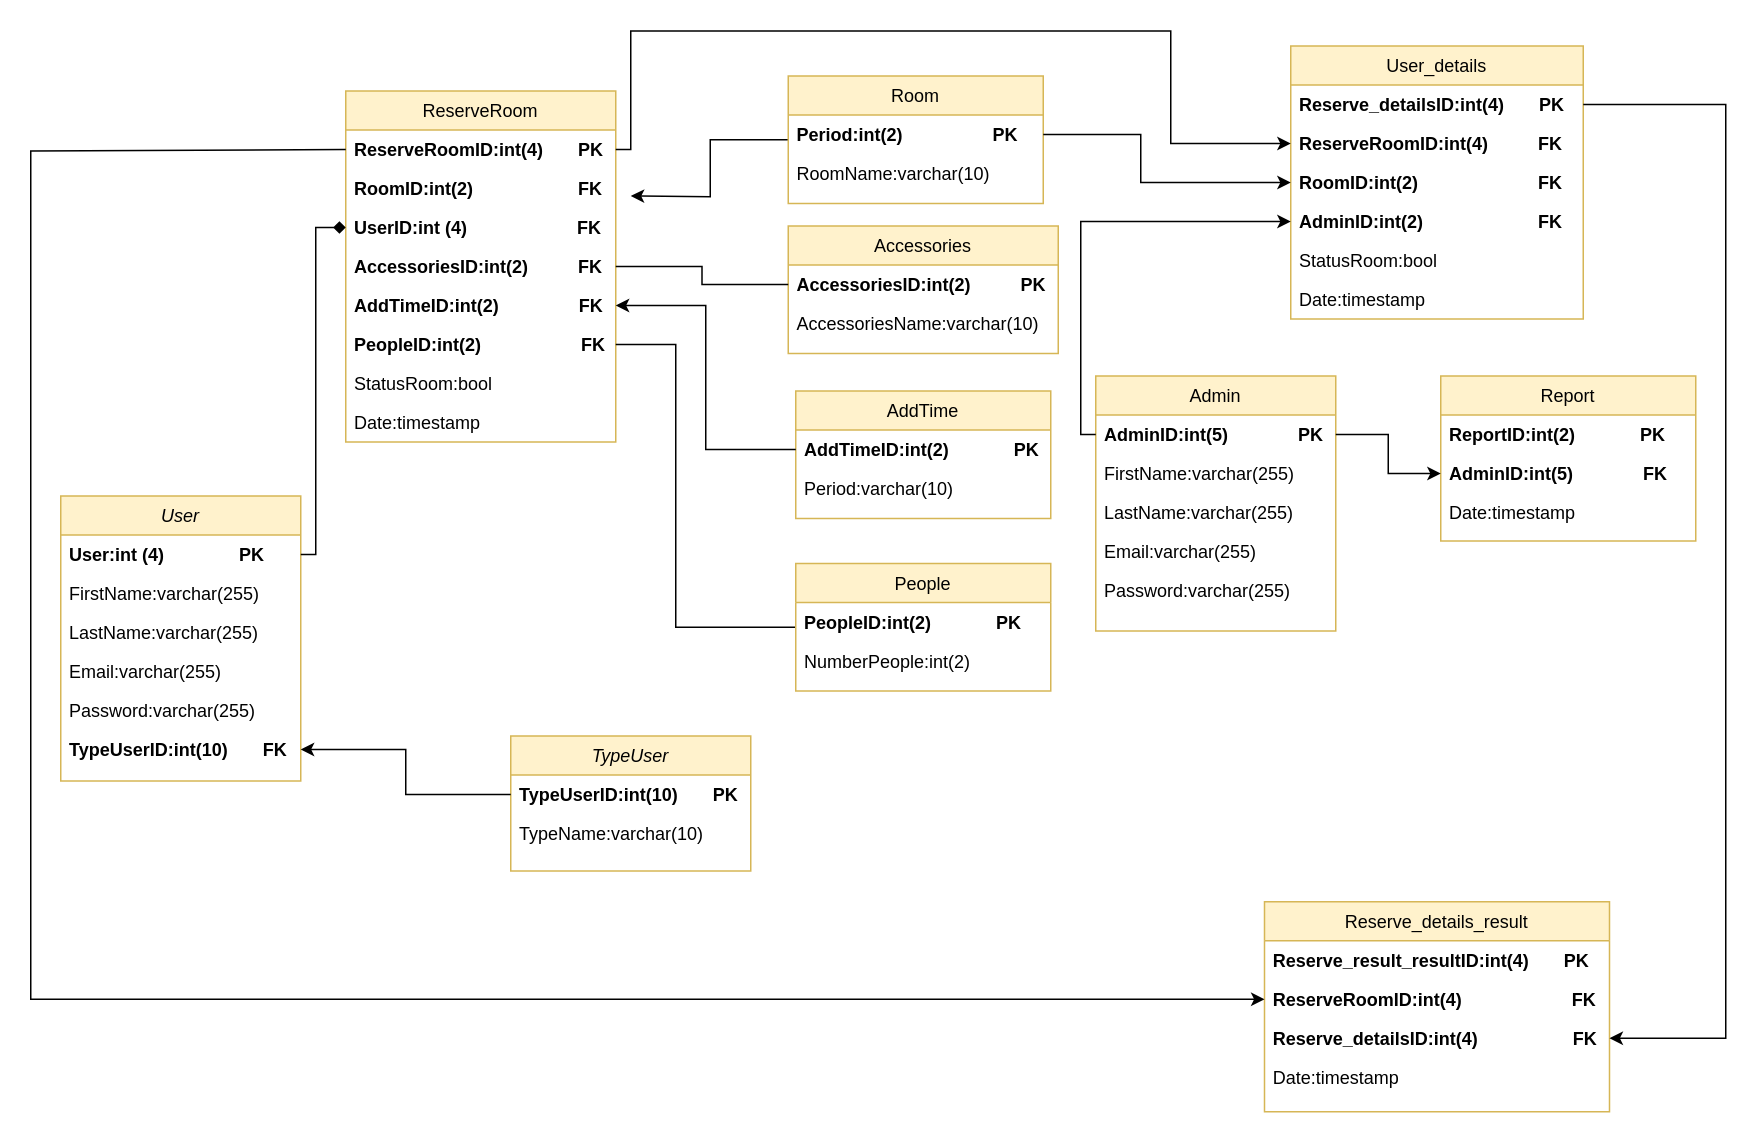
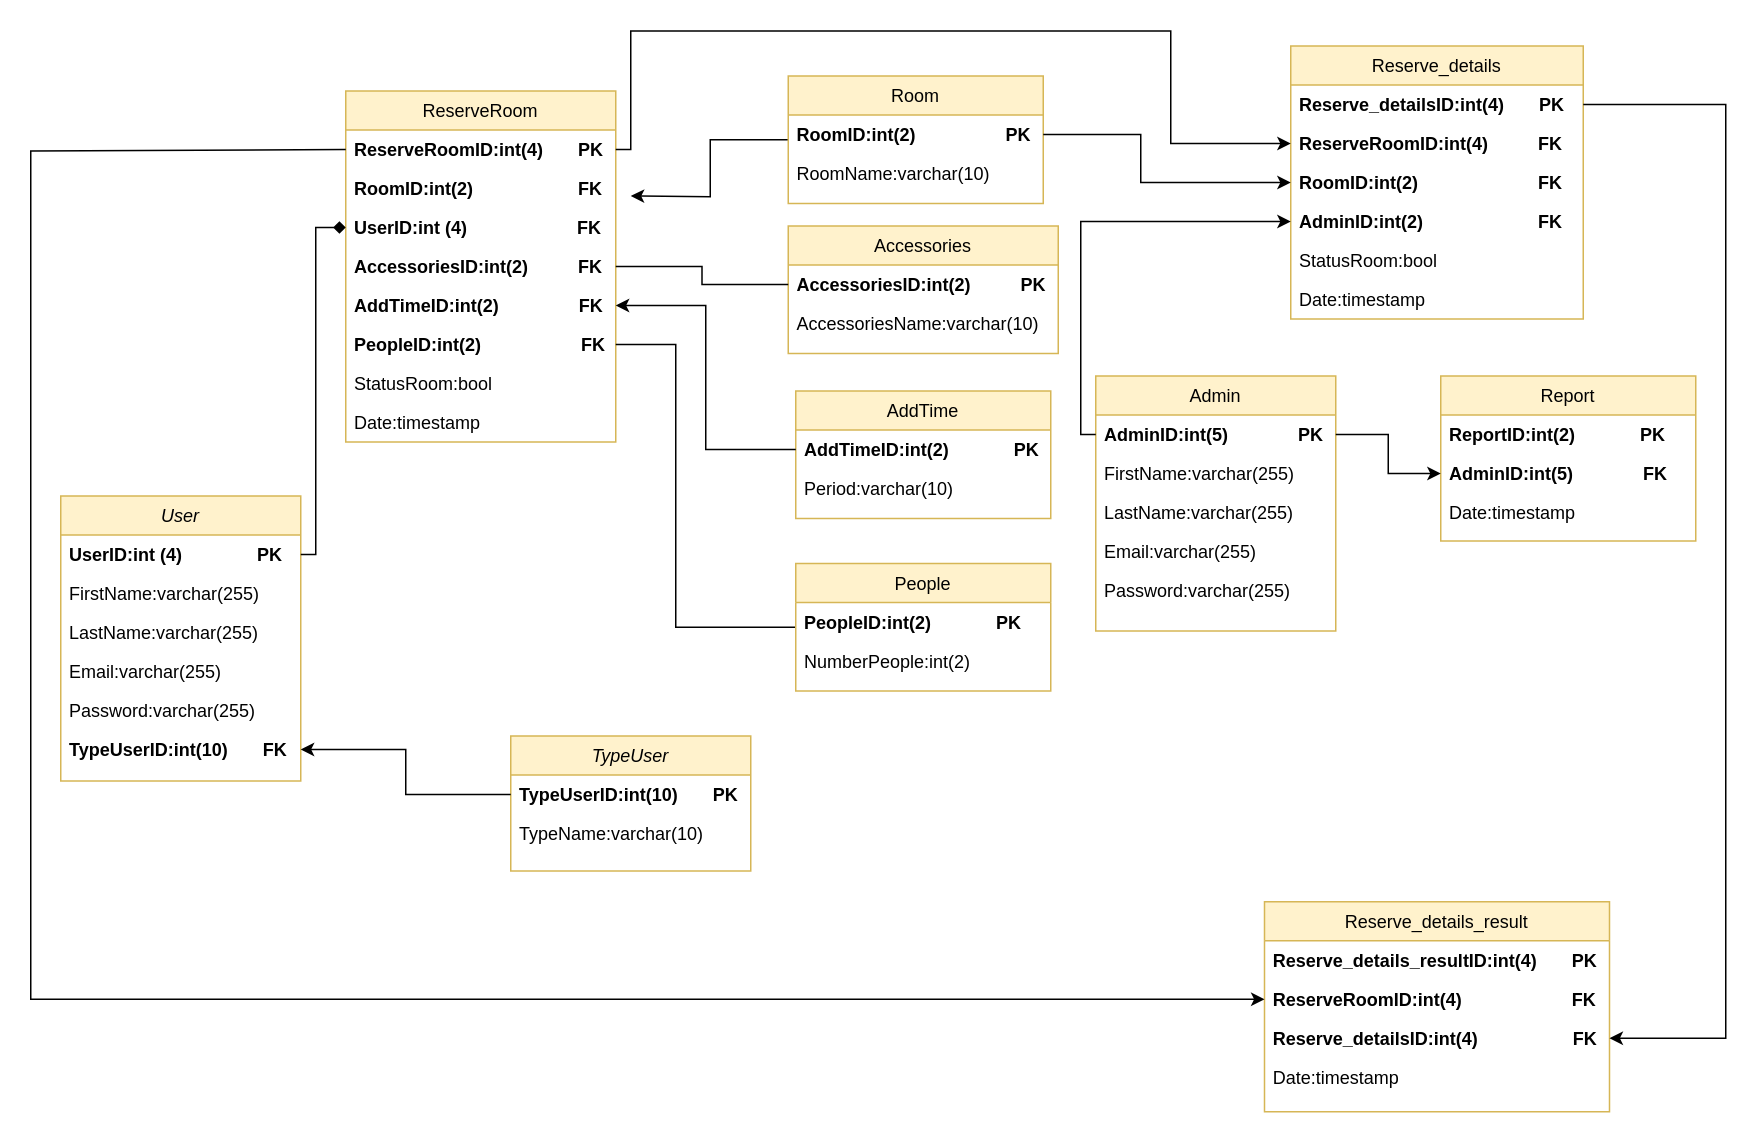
node "User_details": label "User_details" -> "Reserve_details"
node "Period:int(2) PK": label "Period:int(2) PK" -> "RoomID:int(2) PK"
node "User:int (4) PK": label "User:int (4) PK" -> "UserID:int (4) PK"
node "Reserve_result_resultID:int(4) PK": label "Reserve_result_resultID:int(4) PK" -> "Reserve_details_resultID:int(4) PK"
